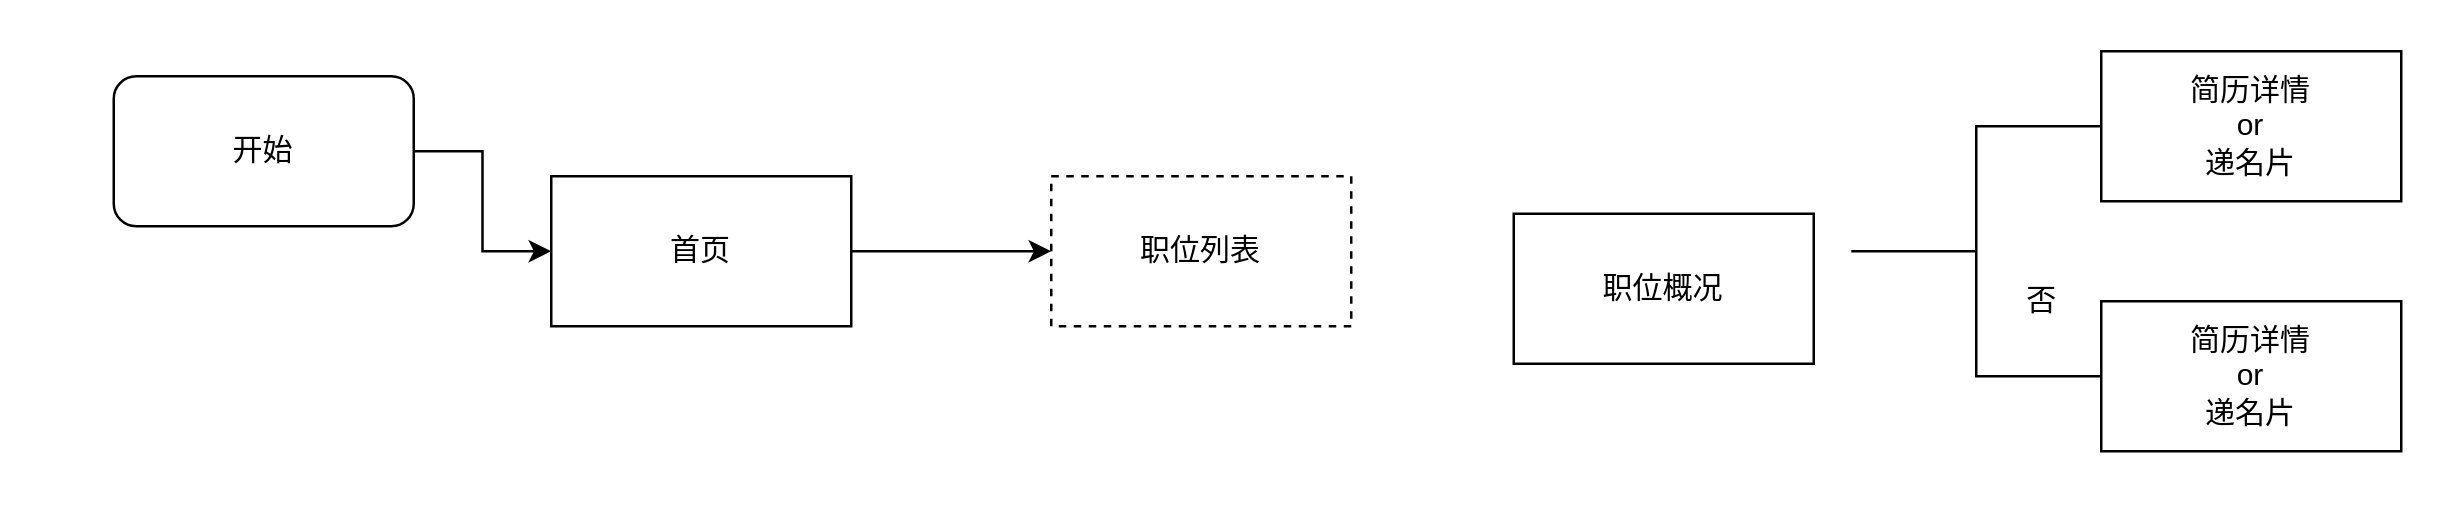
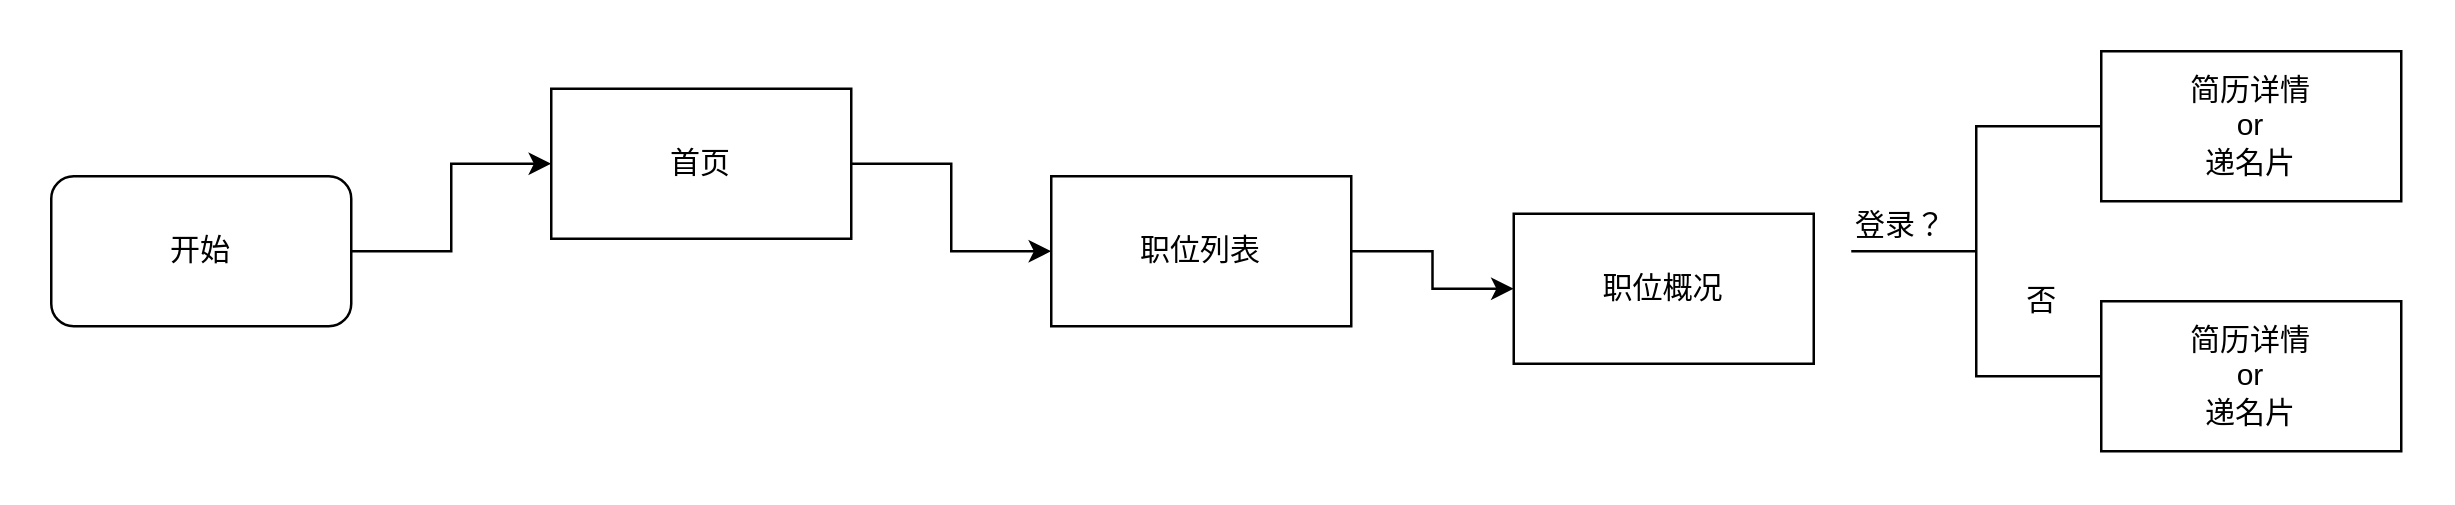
node "开始": moved (264, 151) -> (201, 251)
node "登录？": added
node "首页": moved (701, 251) -> (701, 164)
node "职位列表": style dashed -> solid
edge "职位列表" -> "职位概况": added
